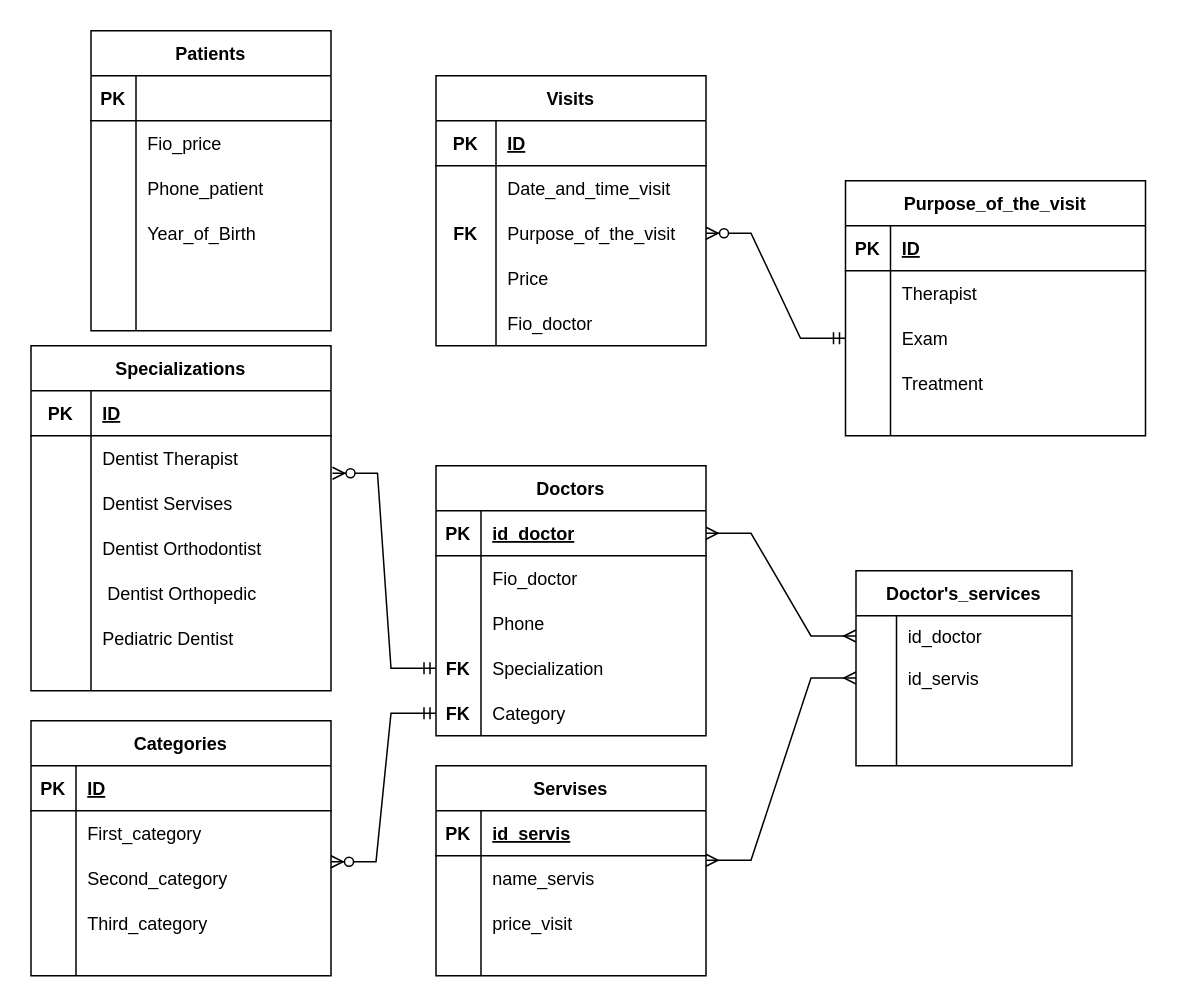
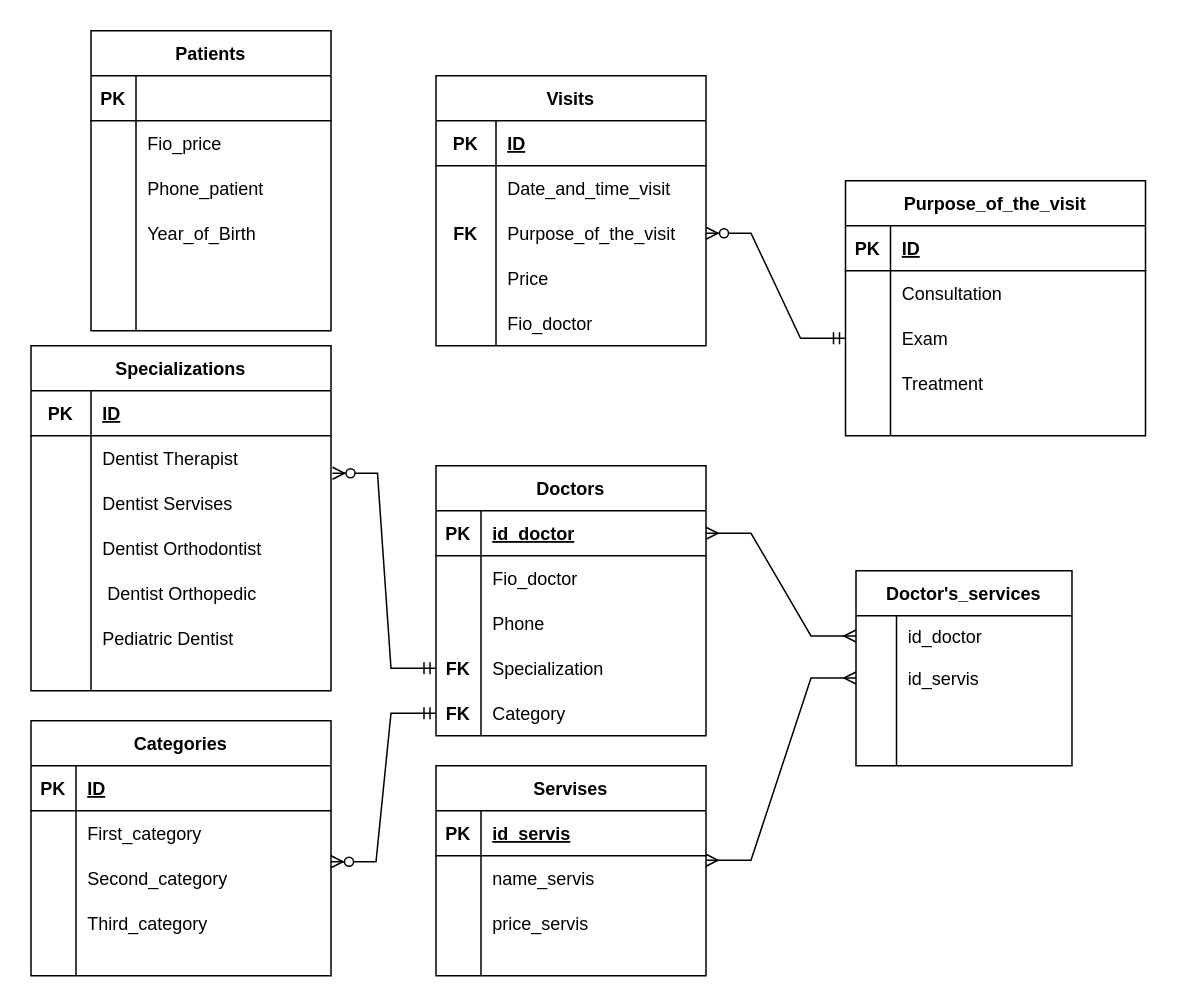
node "Therapist": label "Therapist" -> "Consultation"
node "price_visit": label "price_visit" -> "price_servis"
